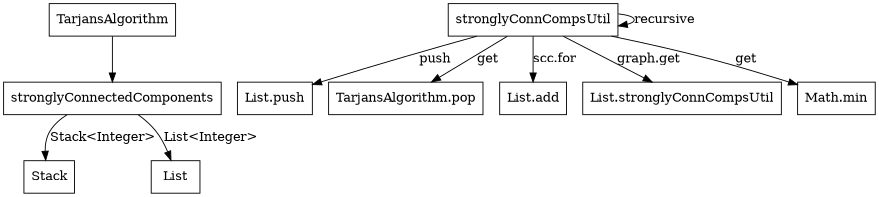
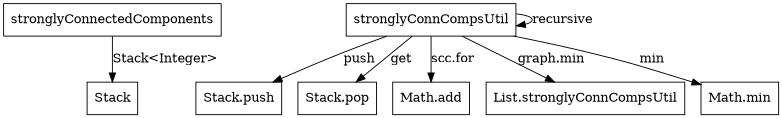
node "TarjansAlgorithm": removed
edge "stronglyConnCompsUtil" -> "List.stronglyConnCompsUtil": label "graph.get" -> "graph.min"
edge "stronglyConnCompsUtil" -> "Math.min": label "get" -> "min"
node "List.push": label "List.push" -> "Stack.push"
node "TarjansAlgorithm.pop": label "TarjansAlgorithm.pop" -> "Stack.pop"
node "List.add": label "List.add" -> "Math.add"
node "List": removed
